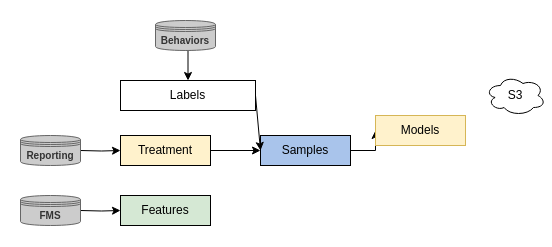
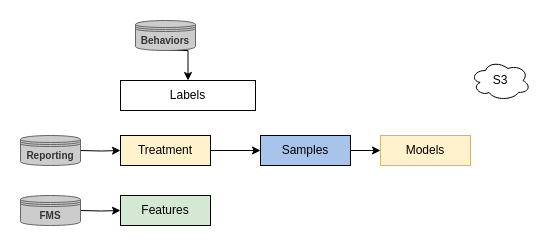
node "Behaviors": moved (186, 36) -> (166, 36)
node "S3": moved (516, 96) -> (501, 81)
edge "Labels" -> "Samples": removed
node "Models": moved (421, 131) -> (426, 151)
